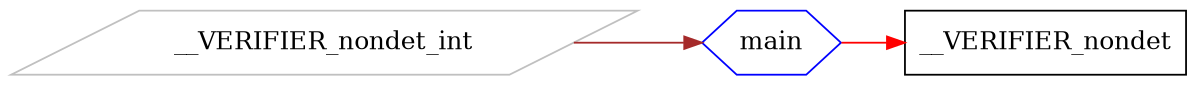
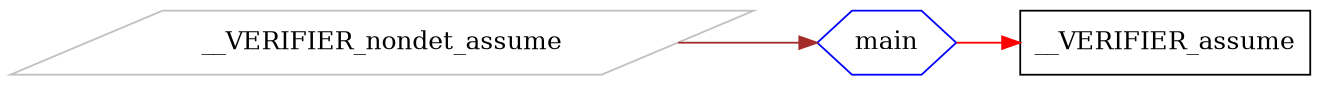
node "__VERIFIER_nondet_int": label "__VERIFIER_nondet_int" -> "__VERIFIER_nondet_assume"
node "__VERIFIER_nondet": label "__VERIFIER_nondet" -> "__VERIFIER_assume"
